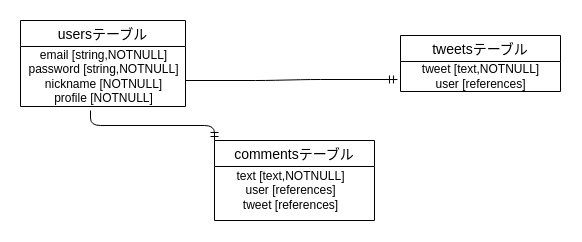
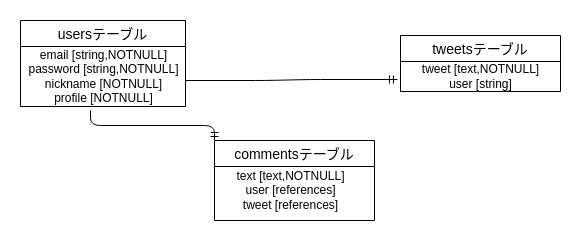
node "tweet [text,NOTNULL] user [references]": label "tweet [text,NOTNULL] user [references]" -> "tweet [text,NOTNULL] user [string]"
